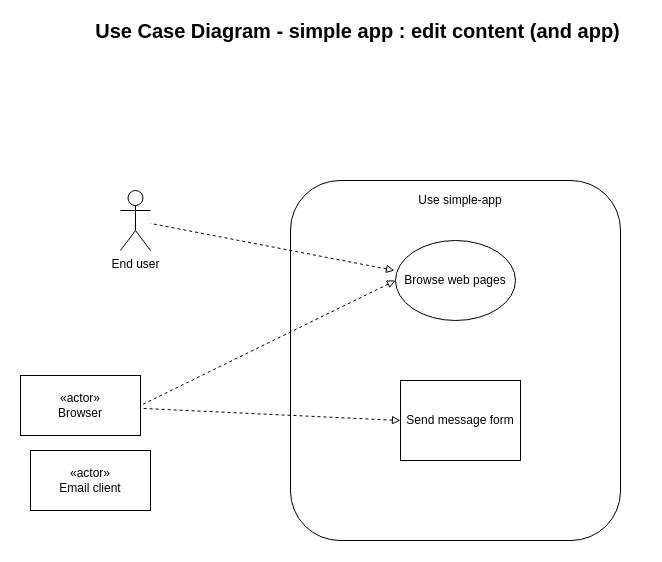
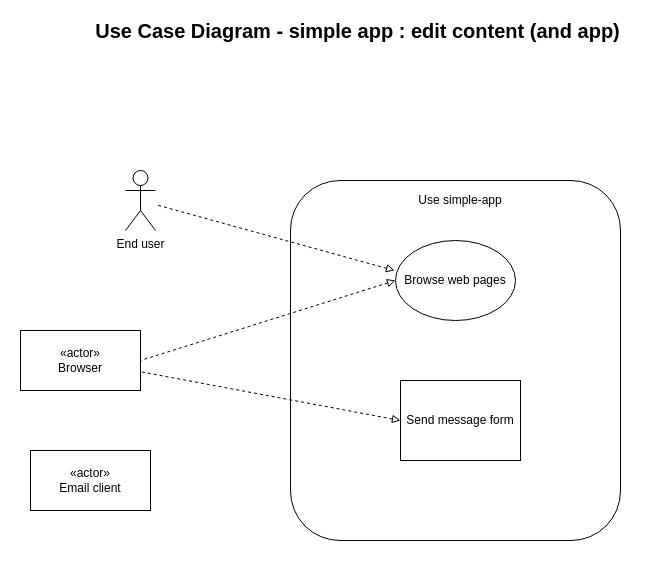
node "End user": moved (136, 221) -> (141, 201)
node "«actor» Browser": moved (81, 406) -> (81, 361)
